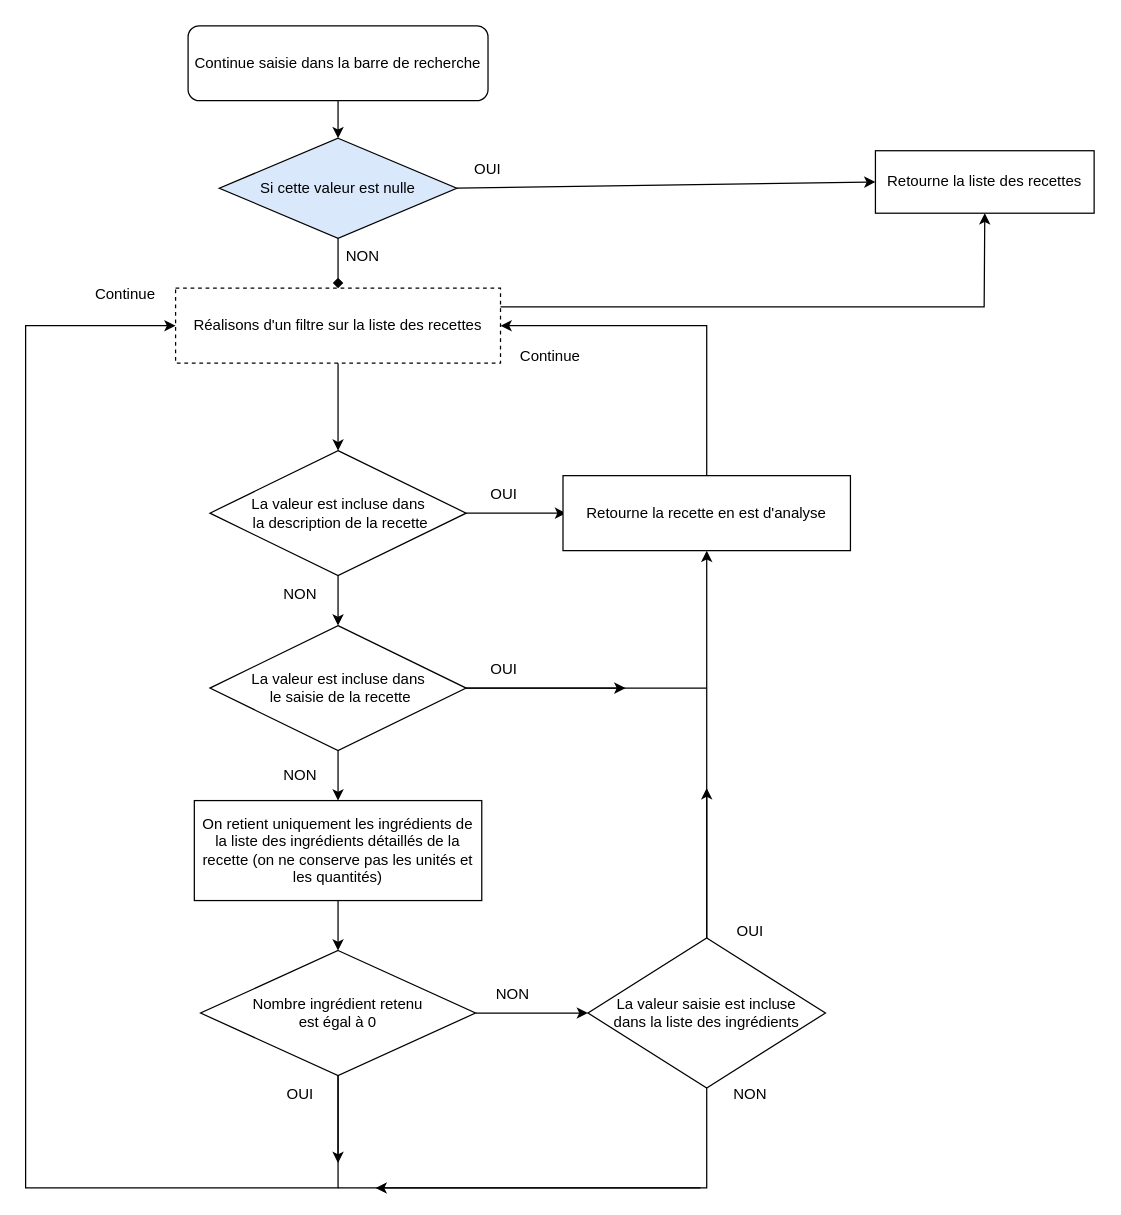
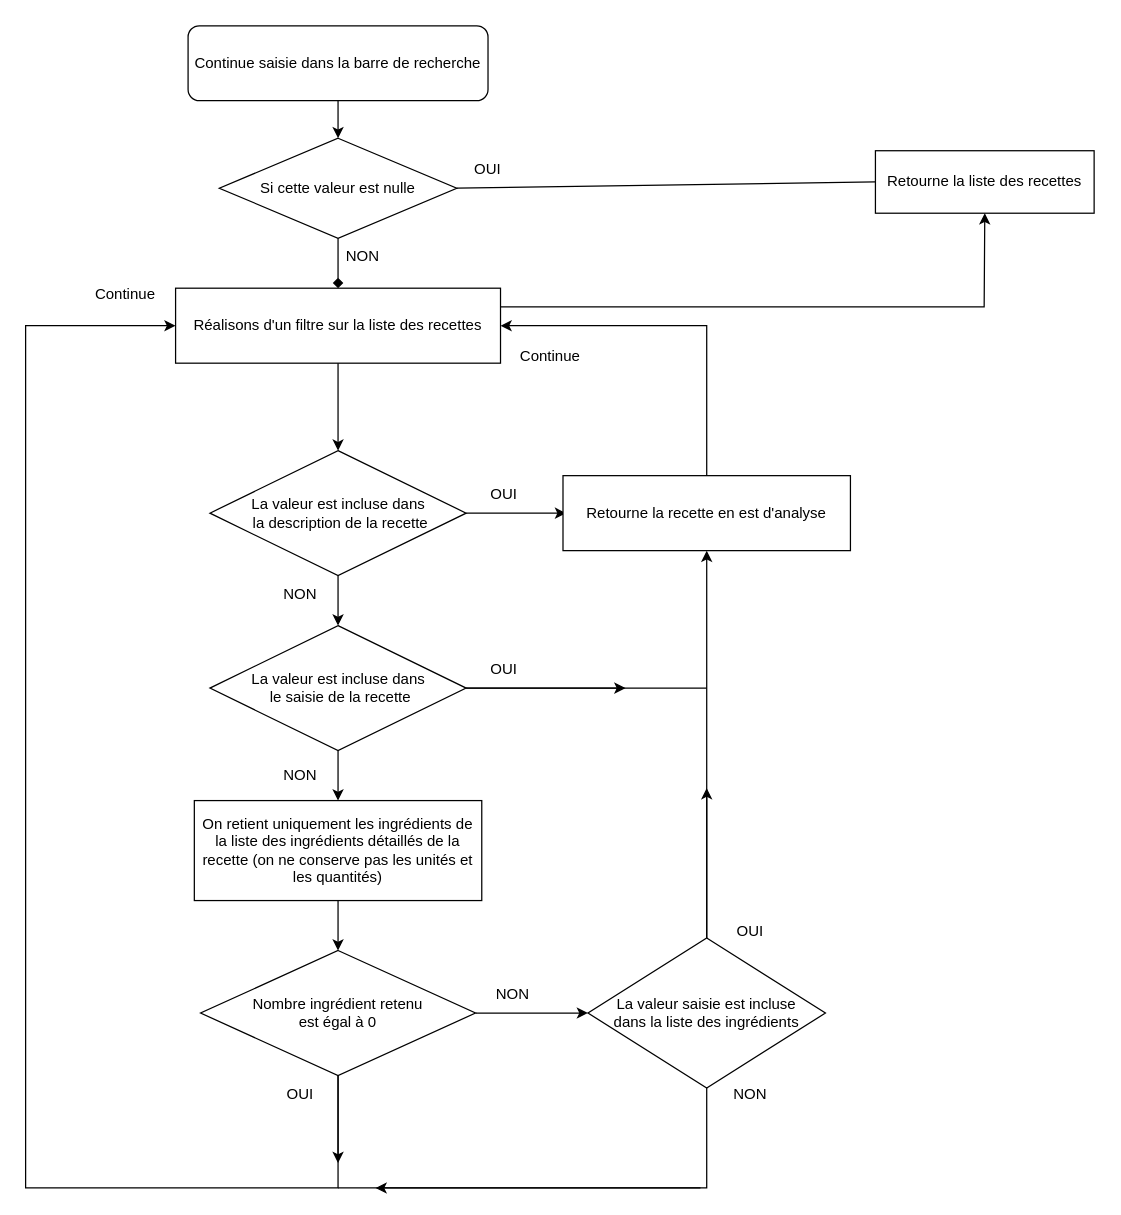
edge "Si cette valeur est nulle" -> "Retourne la liste des recettes": arrowhead classic -> none
node "Si cette valeur est nulle": fillcolor #dae8fc -> #ffffff
node "Réalisons d'un filtre sur la liste des recettes": style dashed -> solid
